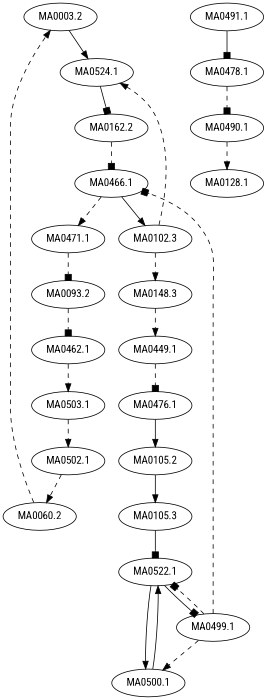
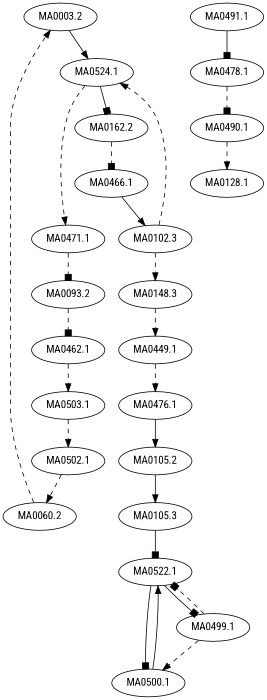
edge "MA0466.1" -> "MA0471.1": now "MA0524.1" -> "MA0471.1"
edge "MA0449.1" -> "MA0476.1": arrowhead box -> normal
edge "MA0499.1" -> "MA0466.1": removed
edge "MA0522.1" -> "MA0500.1": arrowhead normal -> box
